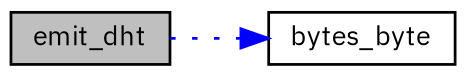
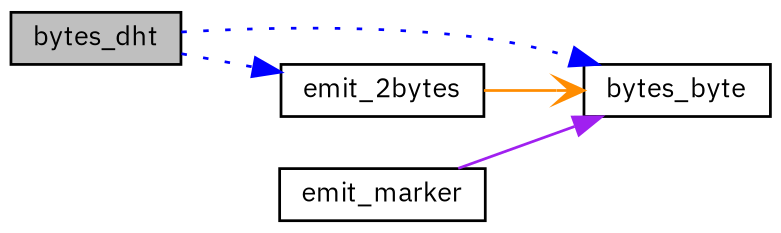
node "emit_dht": label "emit_dht" -> "bytes_dht"
node "emit_2bytes": added
node "emit_marker": added
